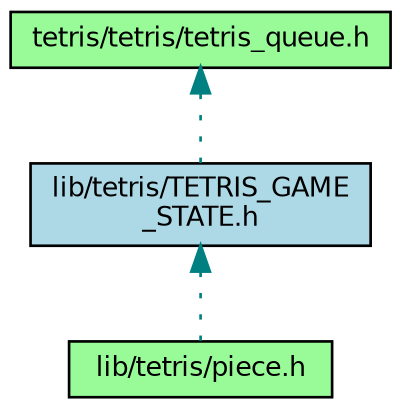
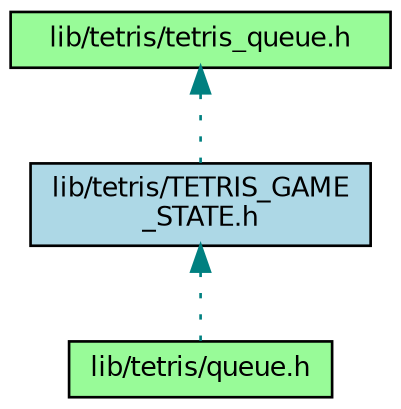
node "tetris/tetris/tetris_queue.h": label "tetris/tetris/tetris_queue.h" -> "lib/tetris/tetris_queue.h"
node "lib/tetris/piece.h": label "lib/tetris/piece.h" -> "lib/tetris/queue.h"
